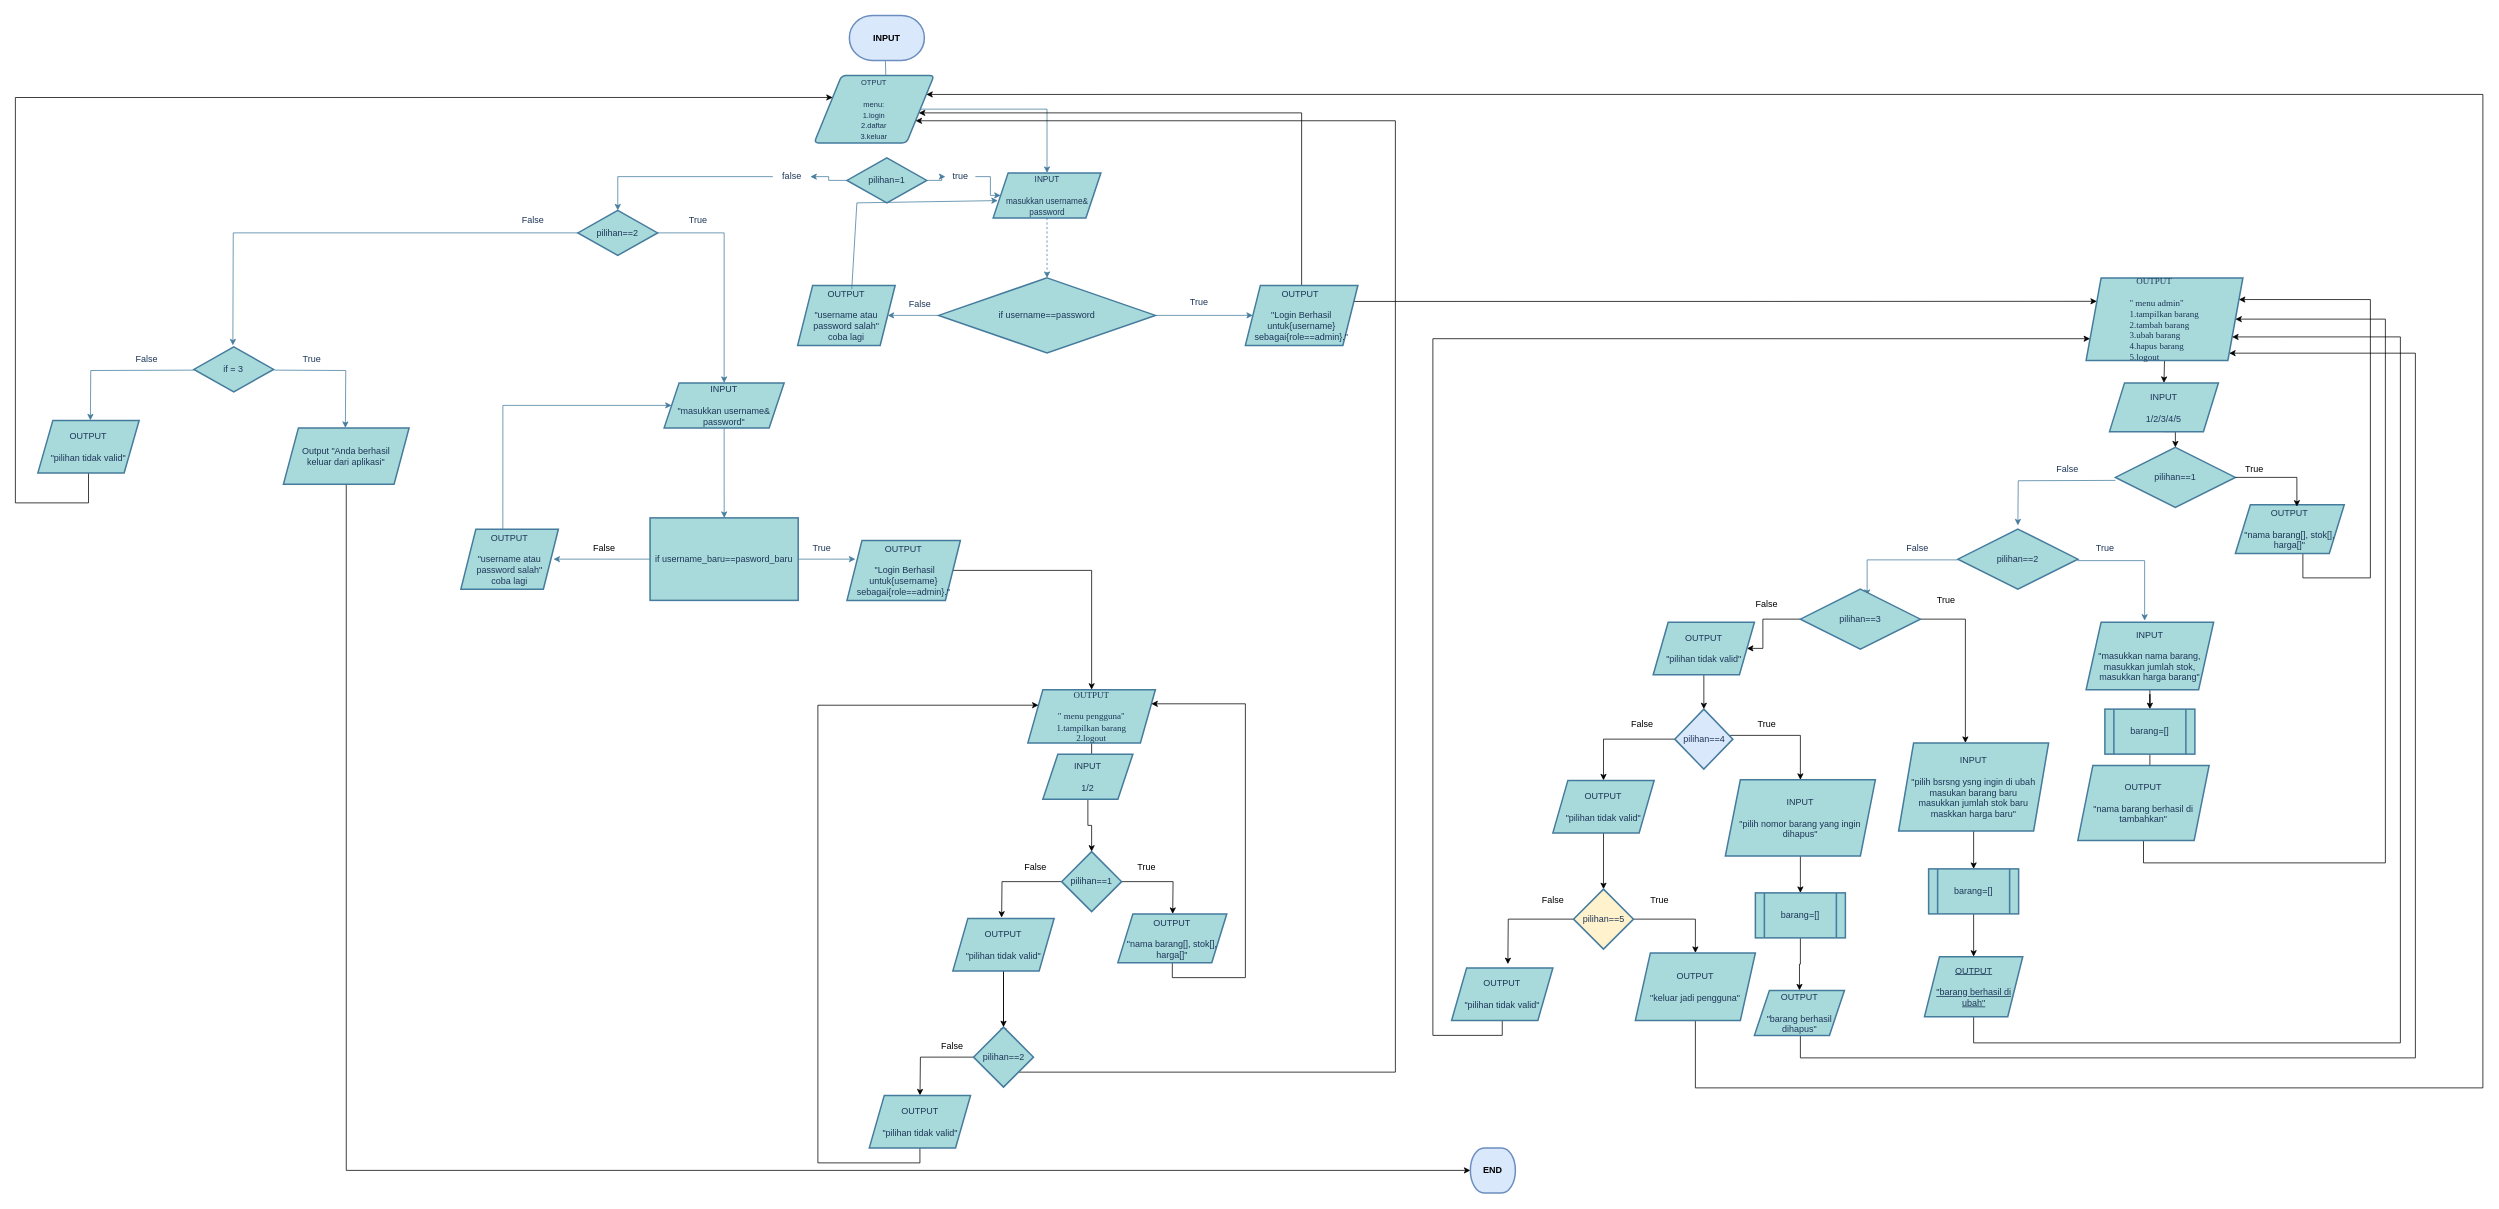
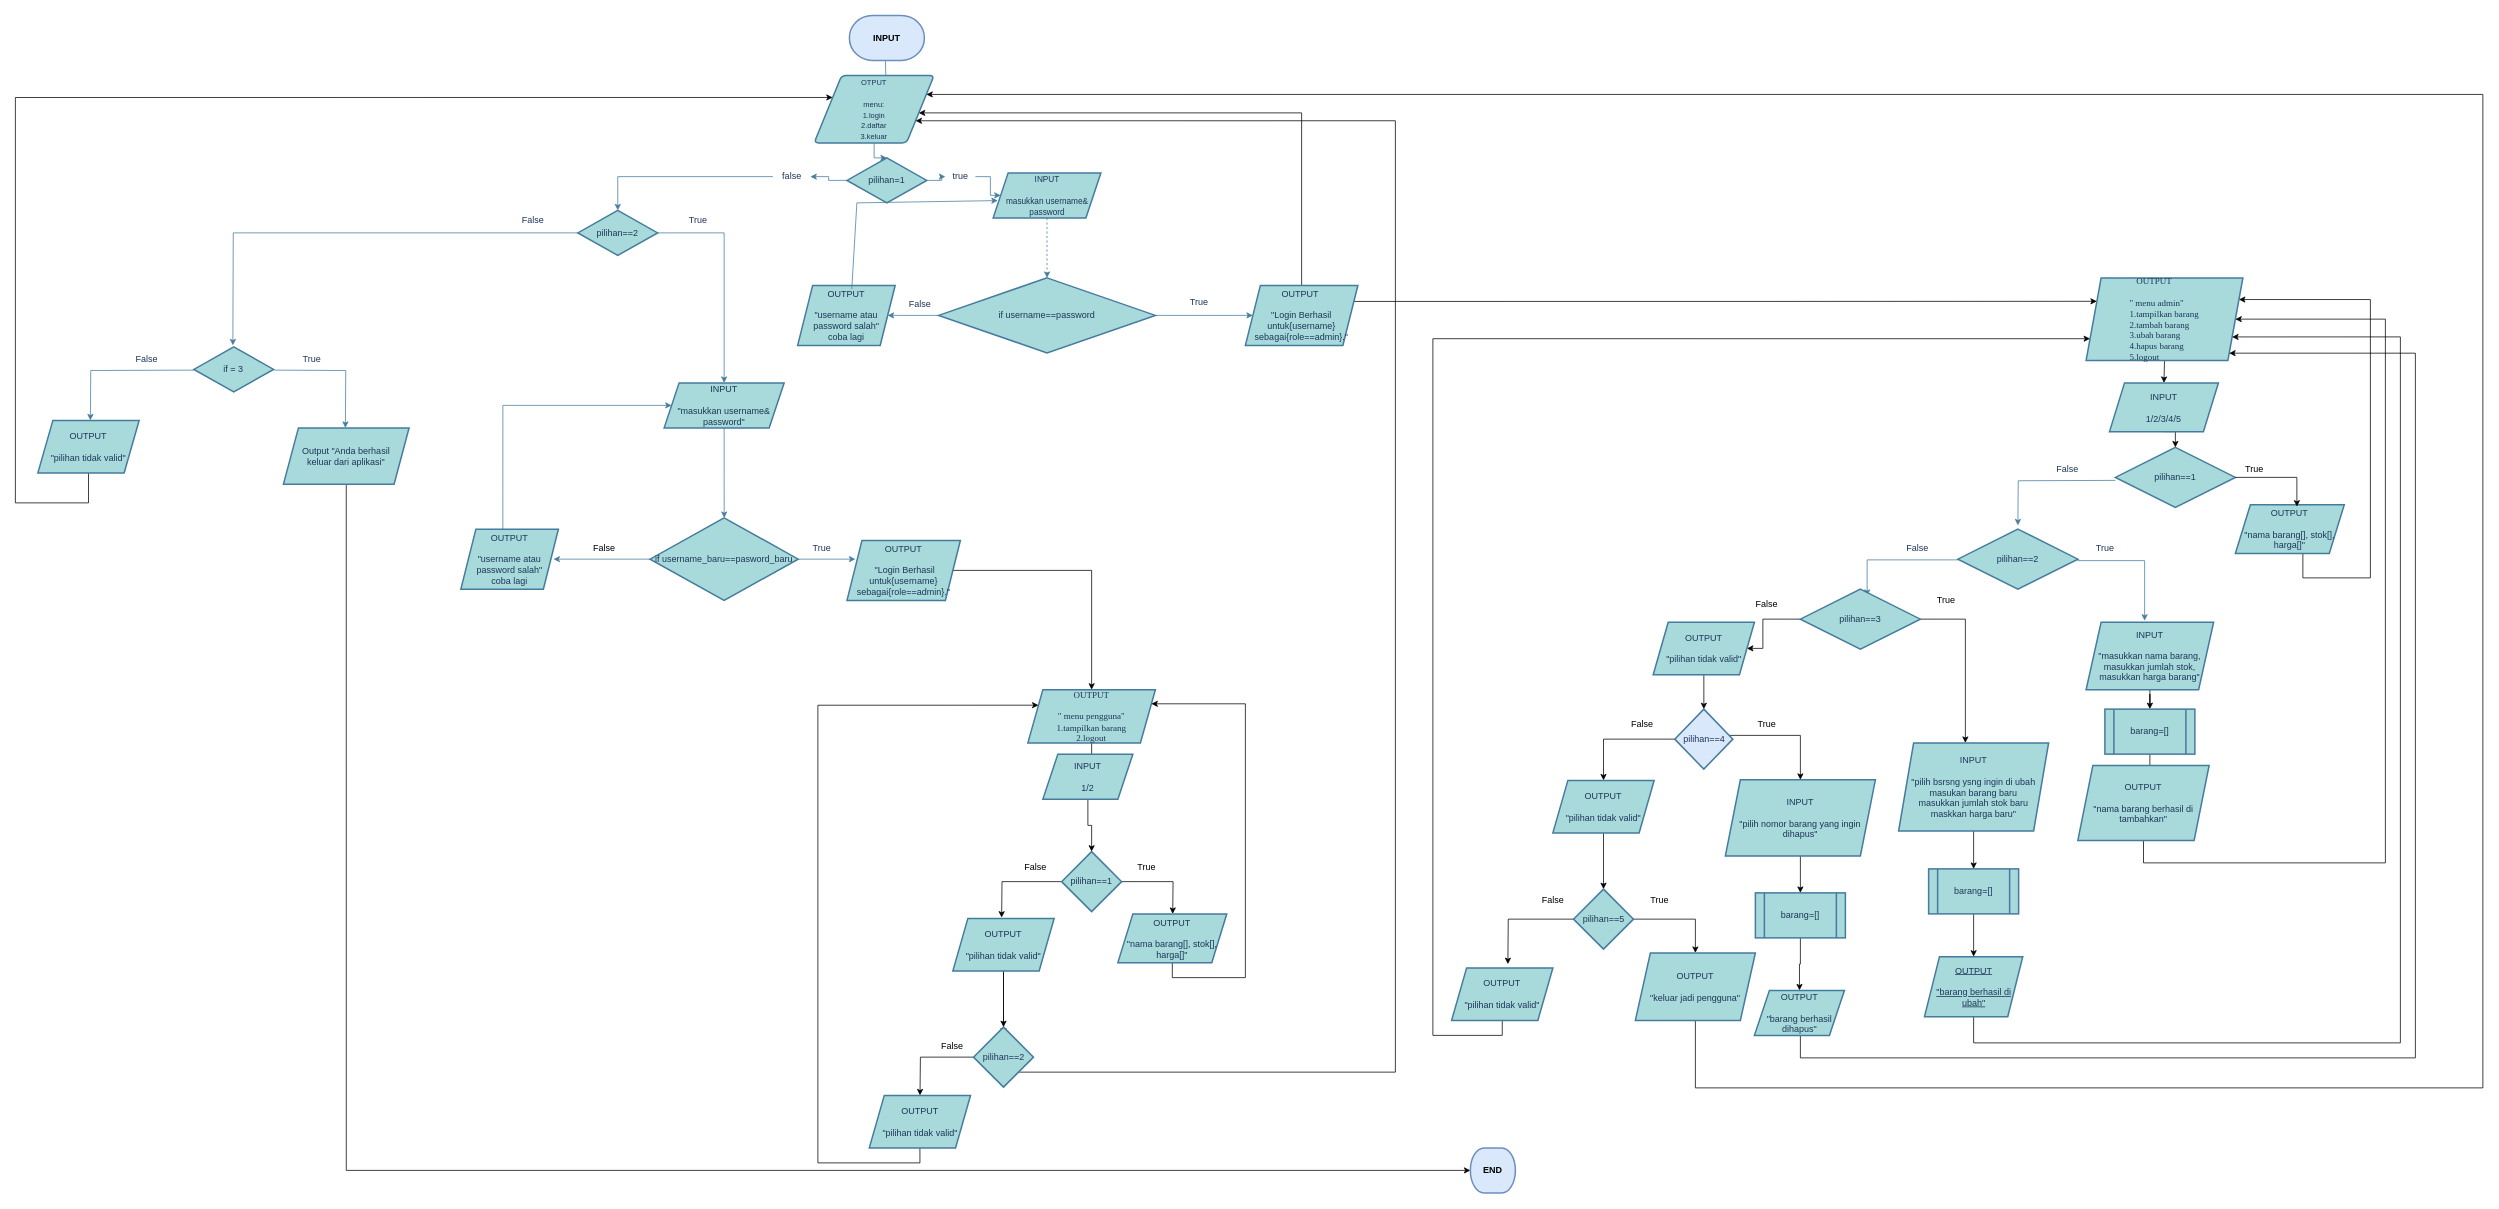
edge "OTPUT menu: 1.login 2.daftar 3.keluar" -> "INPUT masukkan username& password": now "OTPUT menu: 1.login 2.daftar 3.keluar" -> "pilihan=1"
node "if username_baru==pasword_baru": shape rectangle -> diamond
node "pilihan==5": fillcolor #fff2cc -> #a8dadc
